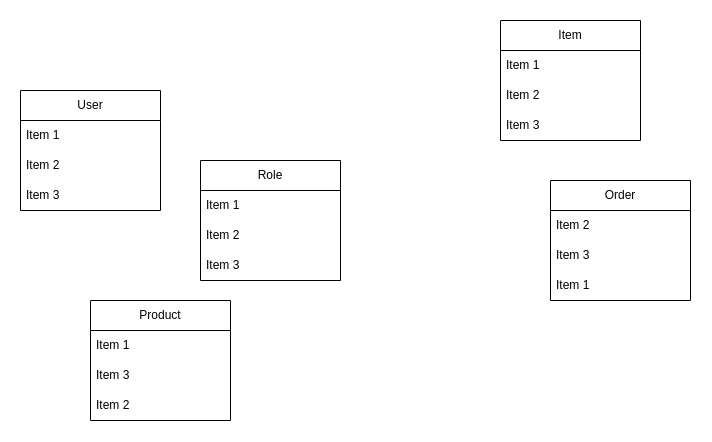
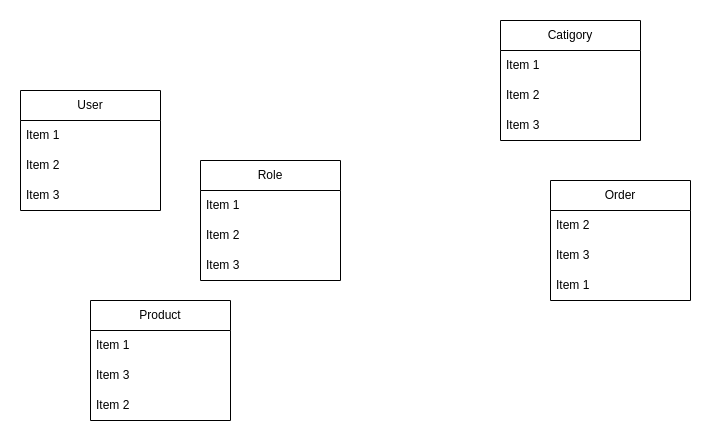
node "Item": label "Item" -> "Catigory"
